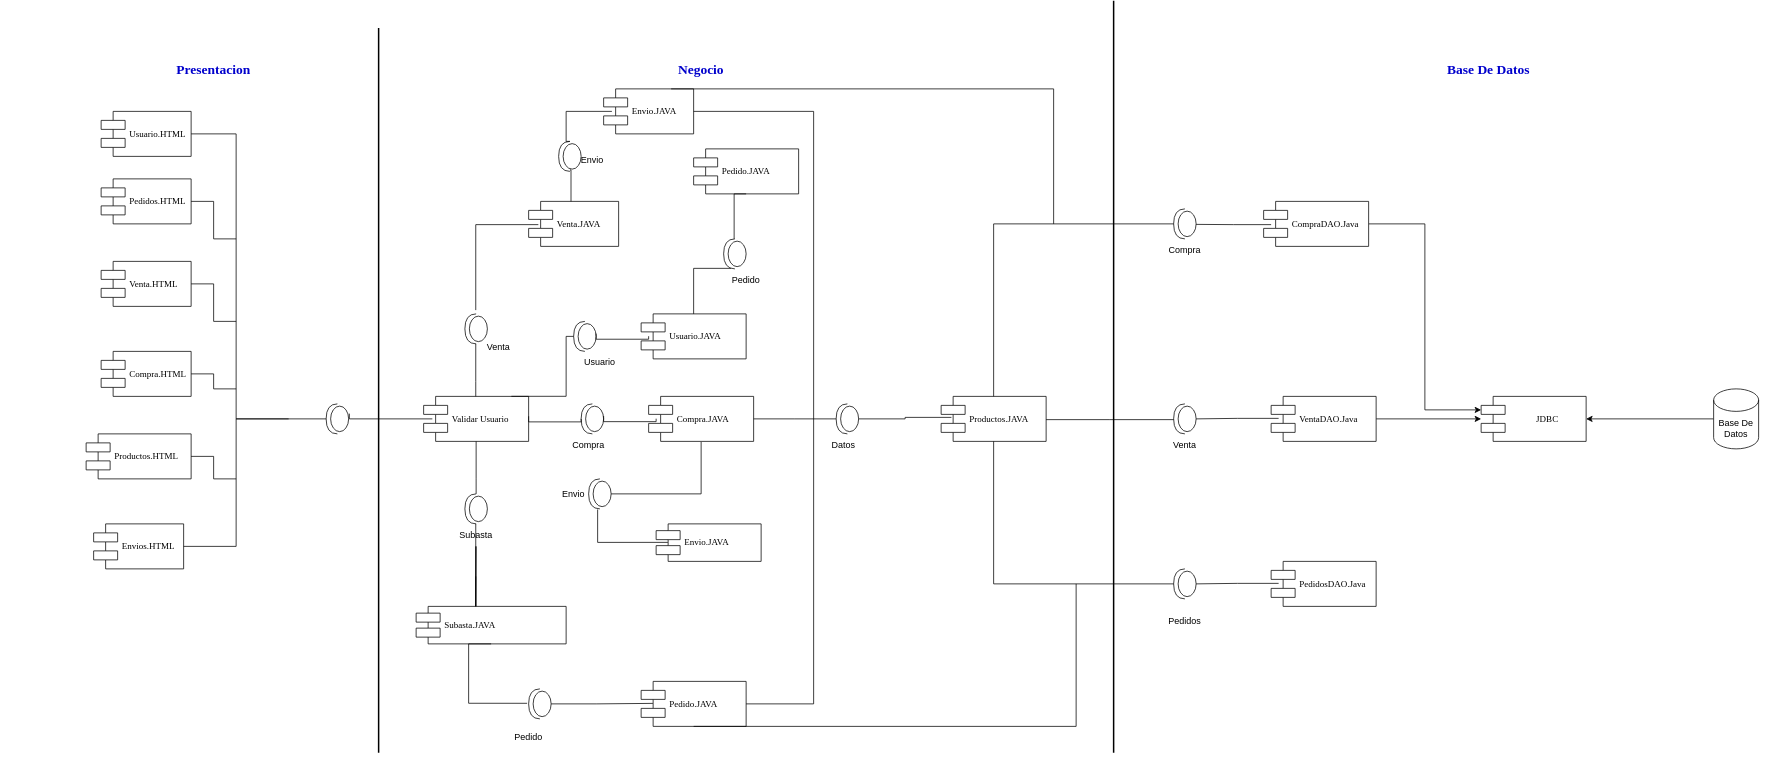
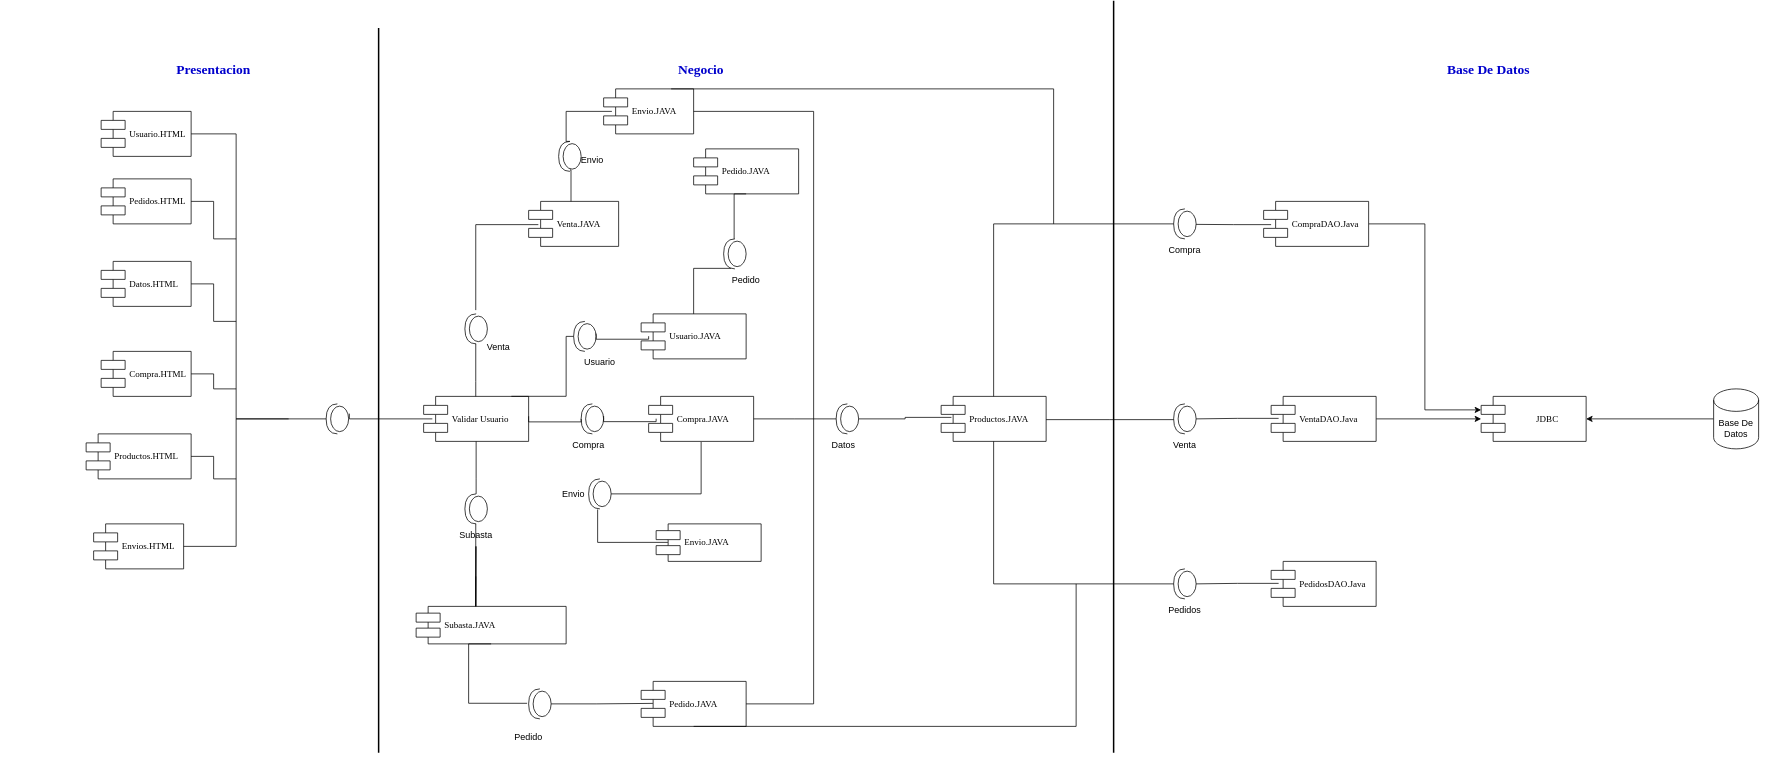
node "Venta.HTML": label "Venta.HTML" -> "Datos.HTML"
node "Pedidos": moved (1185, 621) -> (1185, 610)
